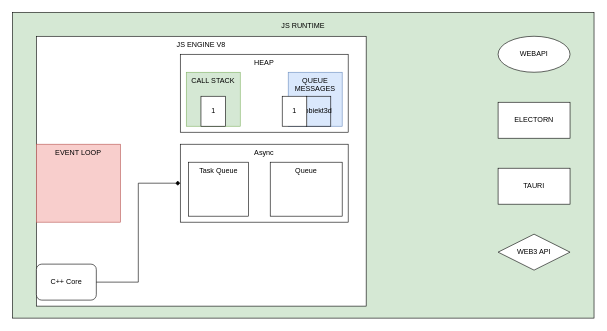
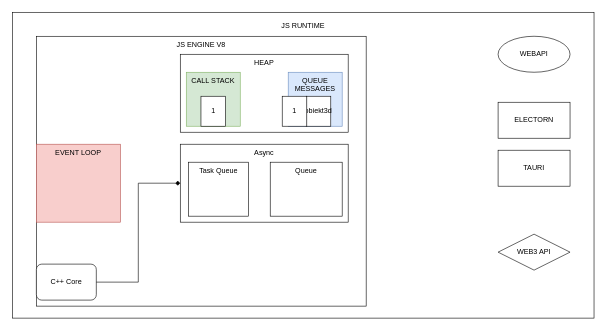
node "JS RUNTIME": fillcolor #d5e8d4 -> #ffffff
node "obiekt3d": fillcolor #dae8fc -> #ffffff
node "TAURI": moved (534, 186) -> (534, 168)
